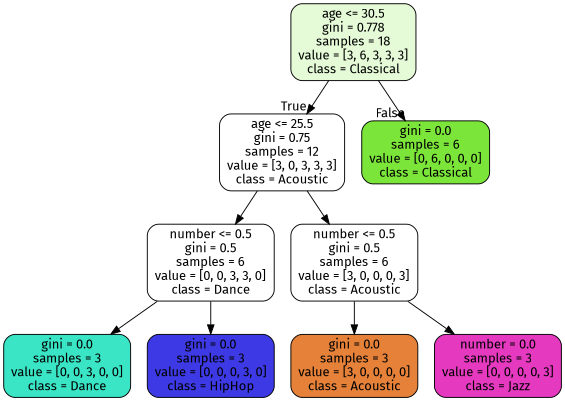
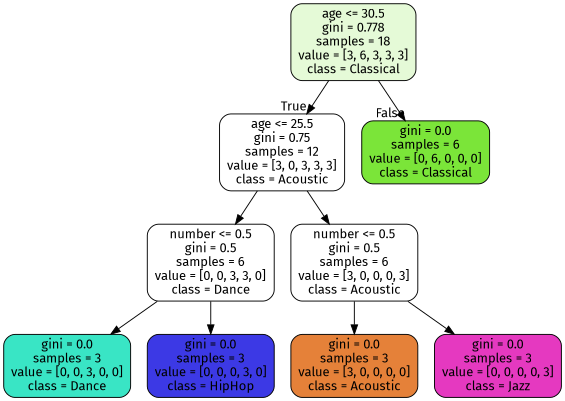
node "number = 0.0 samples = 3 value = [0, 0, 0, 0, 3] class = Jazz": label "number = 0.0 samples = 3 value = [0, 0, 0, 0, 3] class = Jazz" -> "gini = 0.0 samples = 3 value = [0, 0, 0, 0, 3] class = Jazz"
